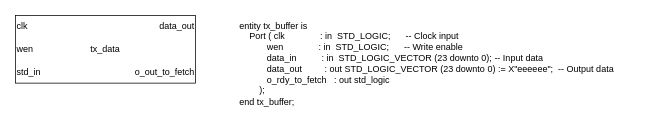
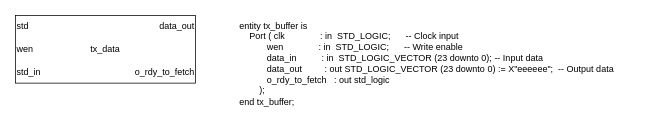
node "clk": label "clk" -> "std"
node "o_out_to_fetch": label "o_out_to_fetch" -> "o_rdy_to_fetch"
